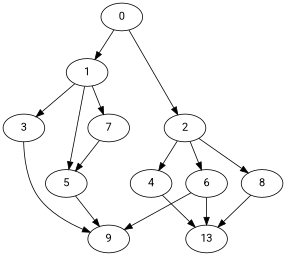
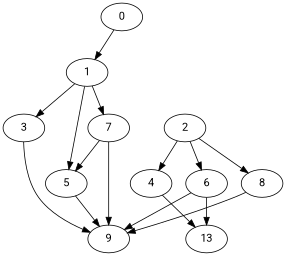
edge "0" -> "2": removed
edge "7" -> "9": added
edge "8" -> "13": now "8" -> "9"
